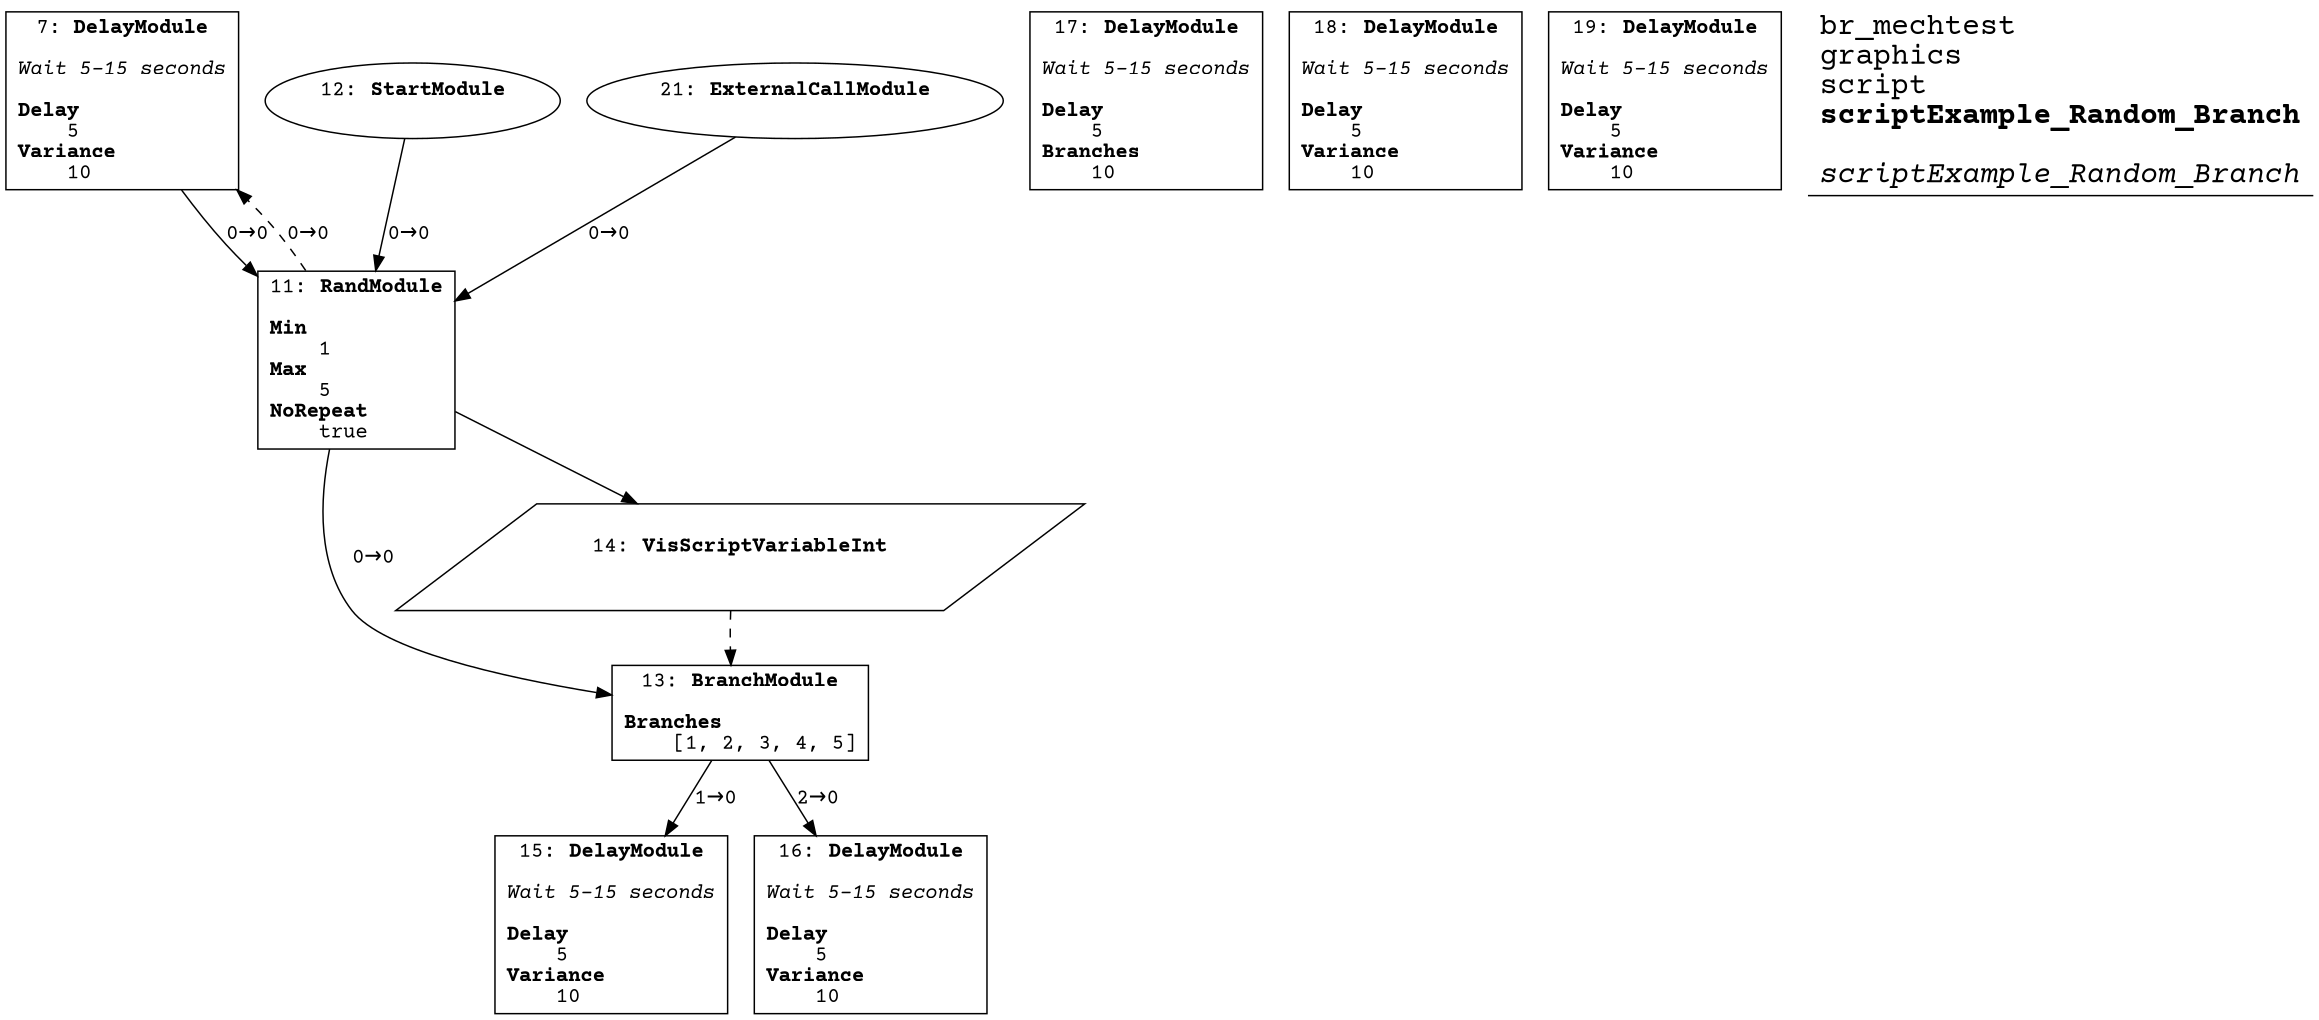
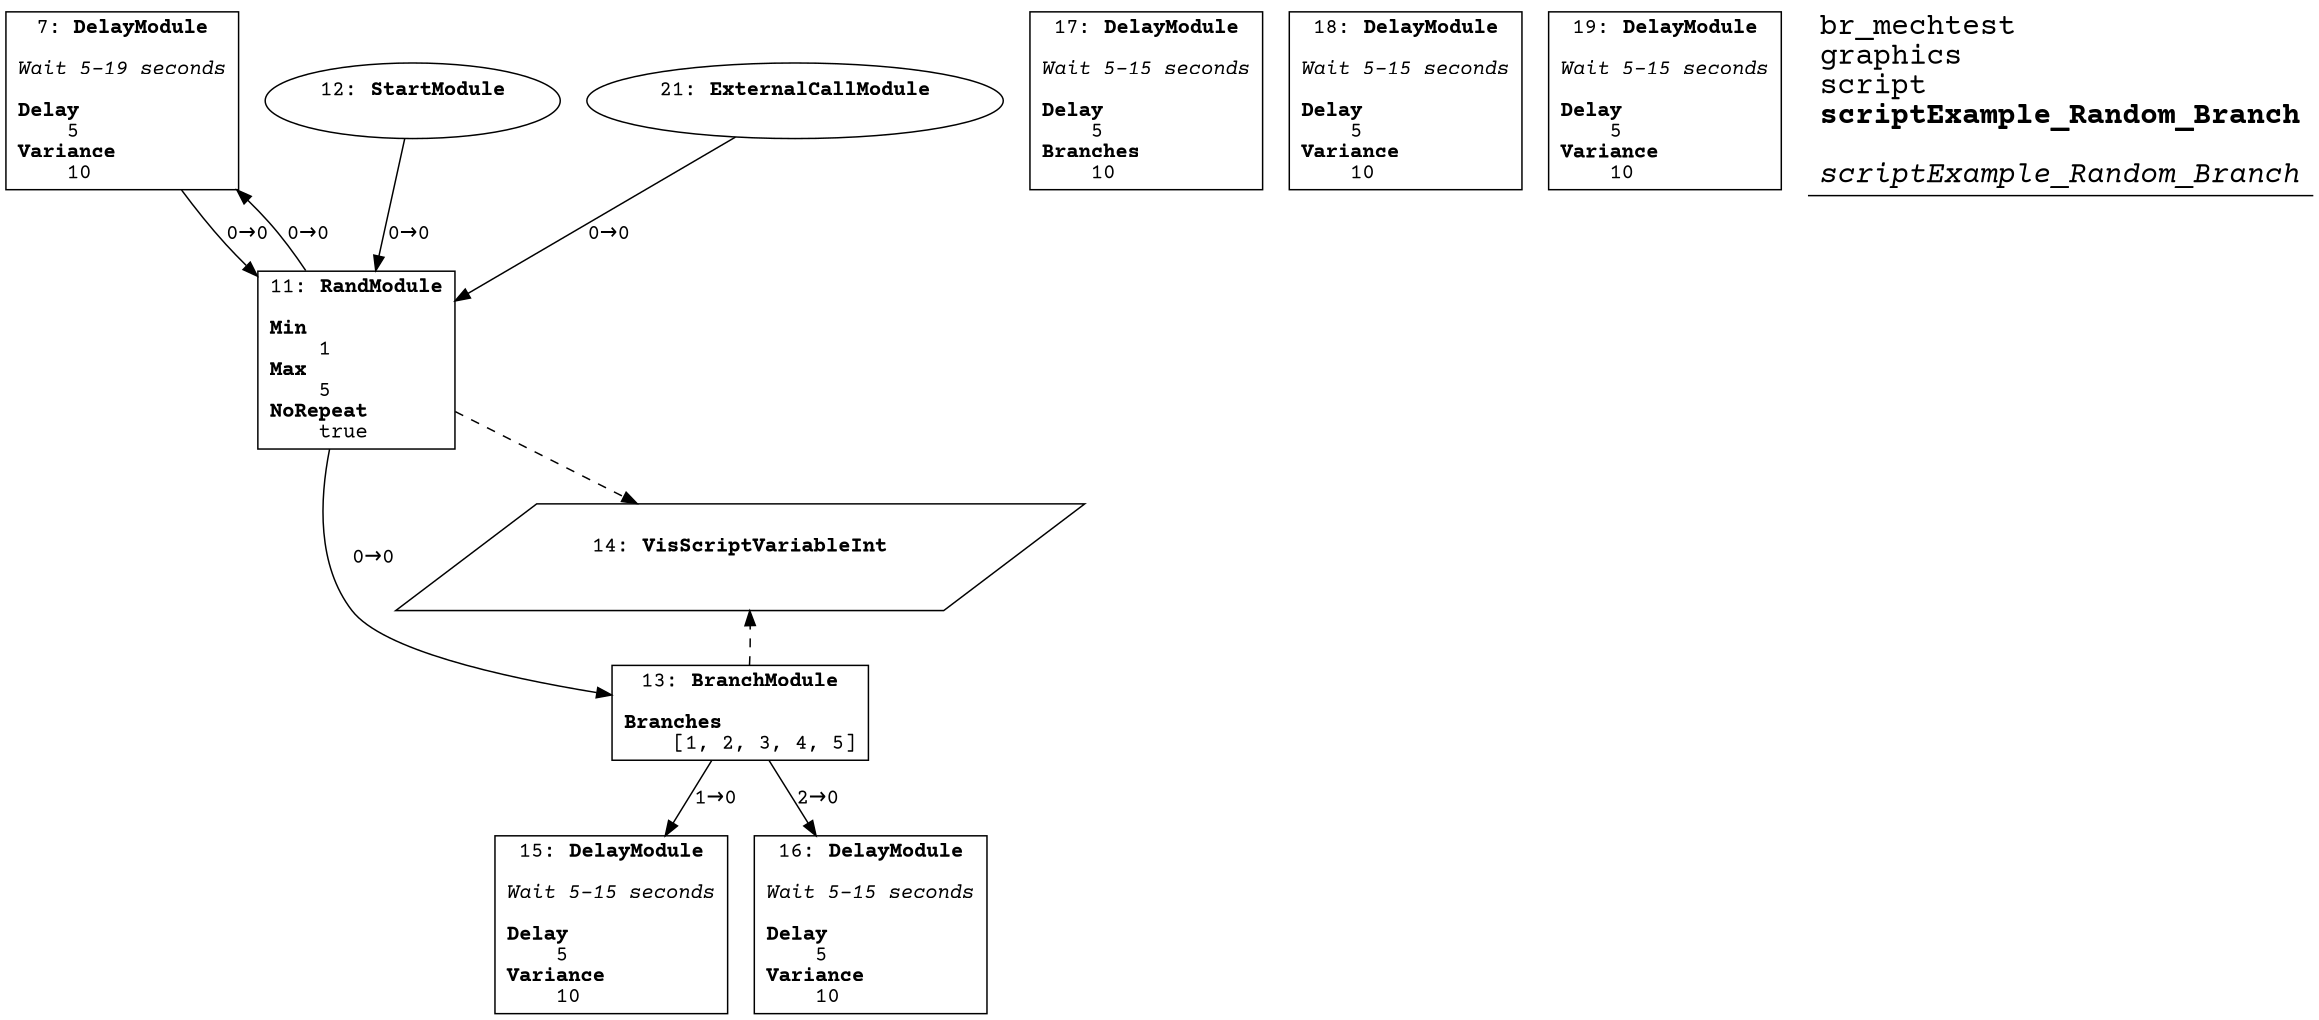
node "7:": text "Wait 5-15 seconds" -> "Wait 5-19 seconds"
edge "11:" -> "7:": style dashed -> solid
edge "11:" -> "14:": style solid -> dashed
edge "14:" -> "13:": reversed
